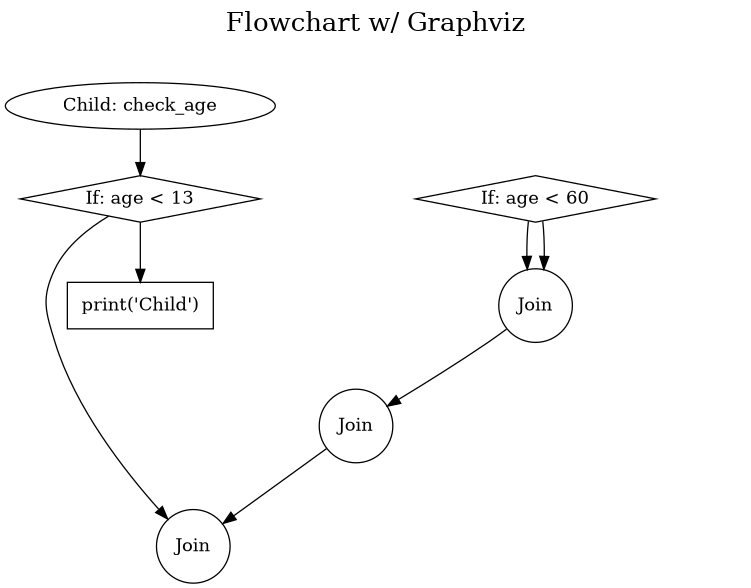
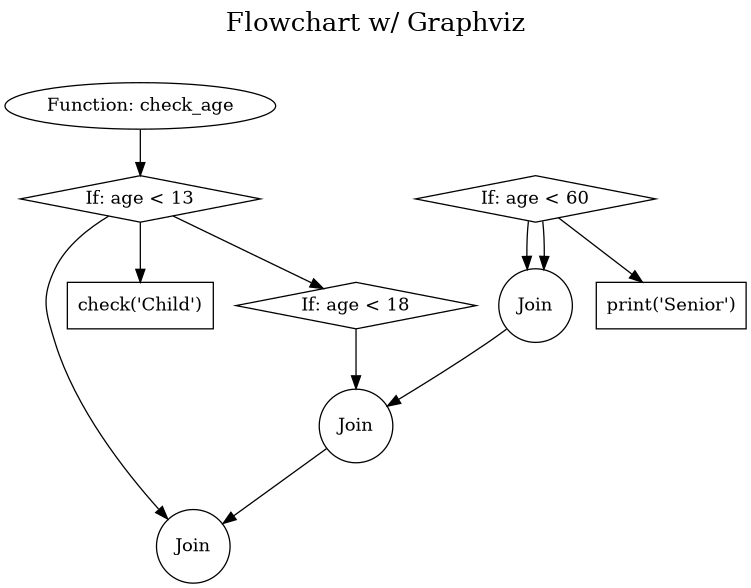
node "Child: check_age": label "Child: check_age" -> "Function: check_age"
node "print('Child')": label "print('Child')" -> "check('Child')"
node "If: age < 18": added
node "print('Senior')": added
